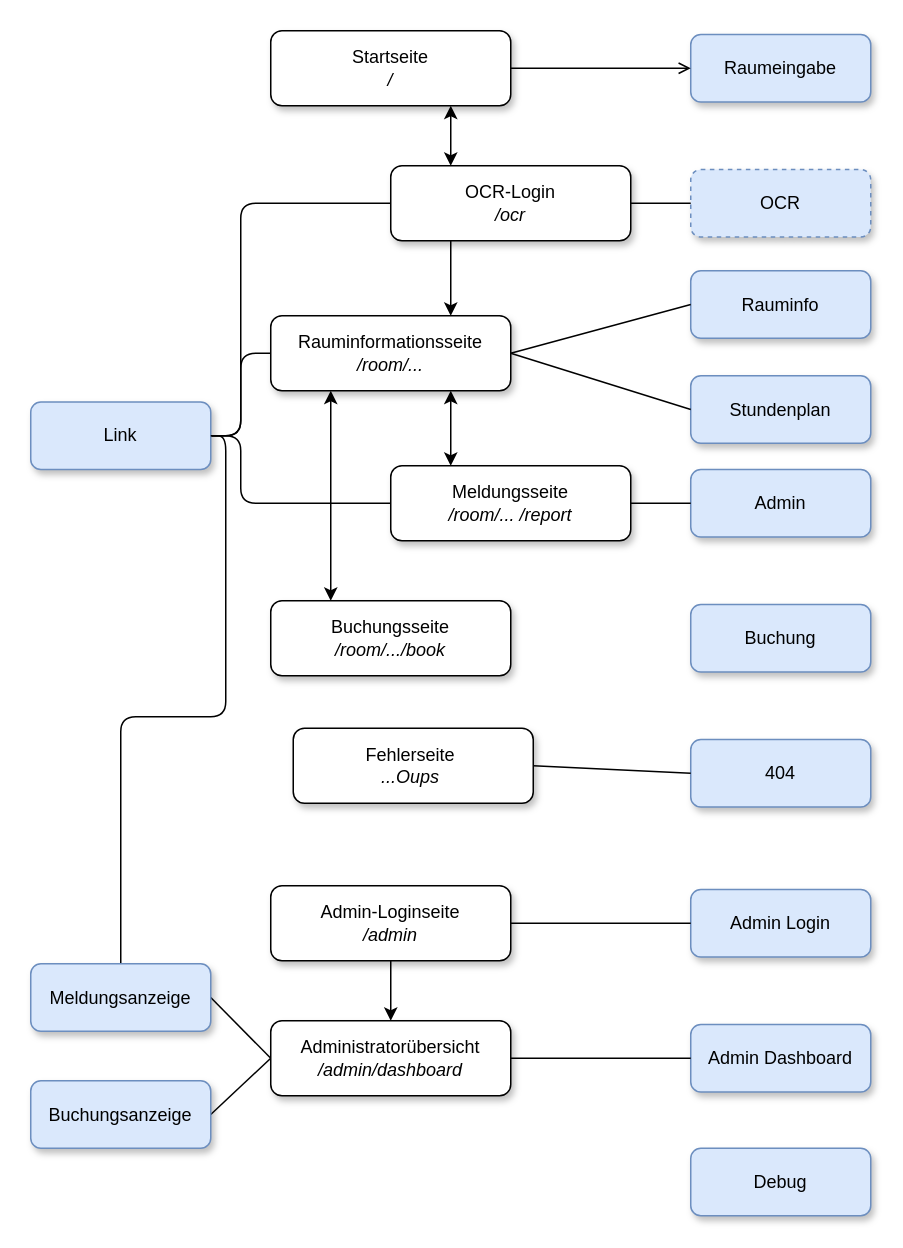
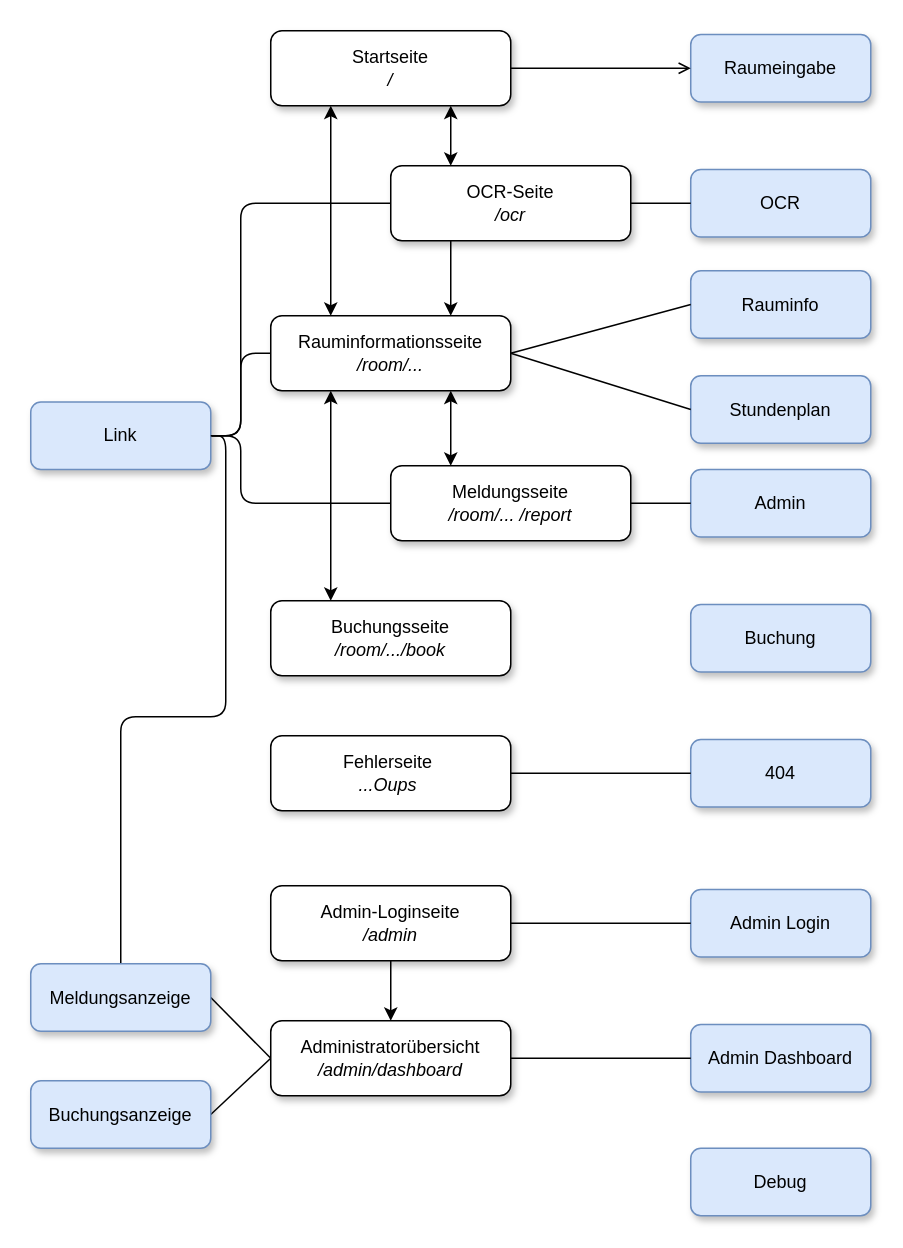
node "OCR-Login /ocr": label "OCR-Login /ocr" -> "OCR-Seite /ocr"
node "OCR": style dashed -> solid
edge "Startseite /" -- "Rauminformationsseite /room/...": added
node "Fehlerseite ...Oups": moved (413, 766) -> (391, 773)
